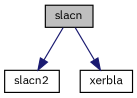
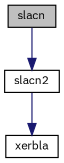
edge "slacn" -> "xerbla": now "slacn2" -> "xerbla"
